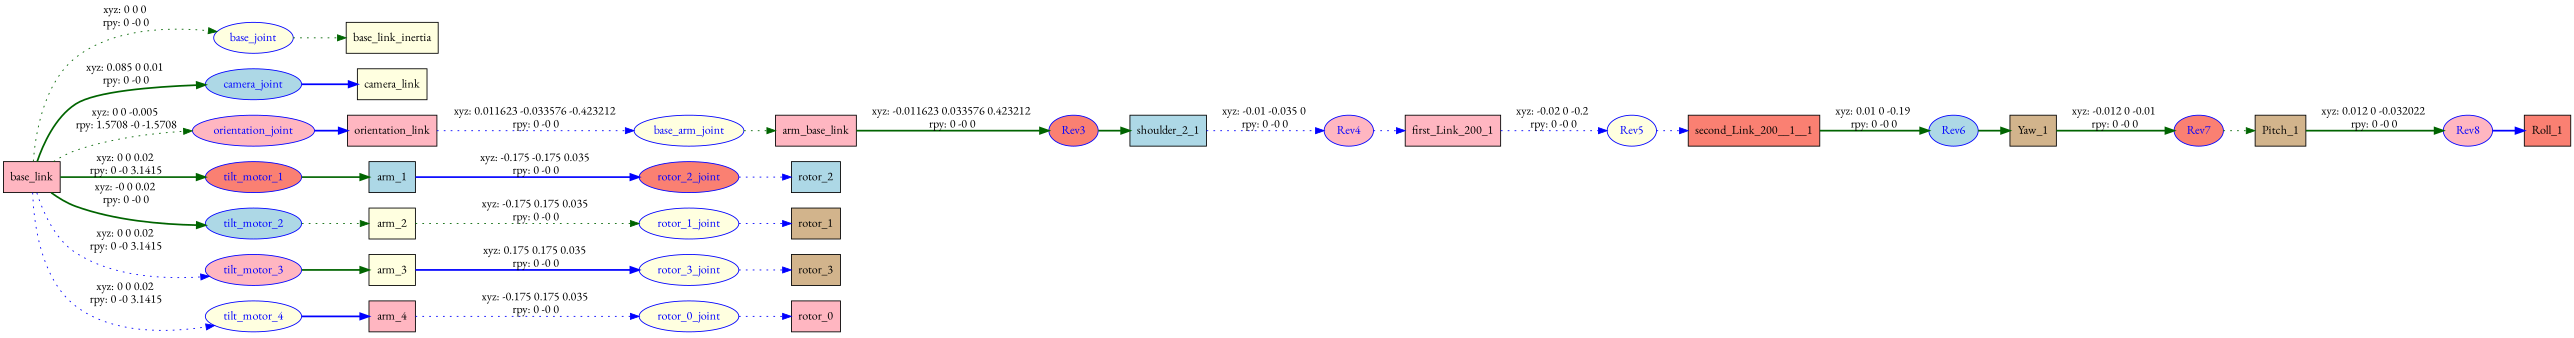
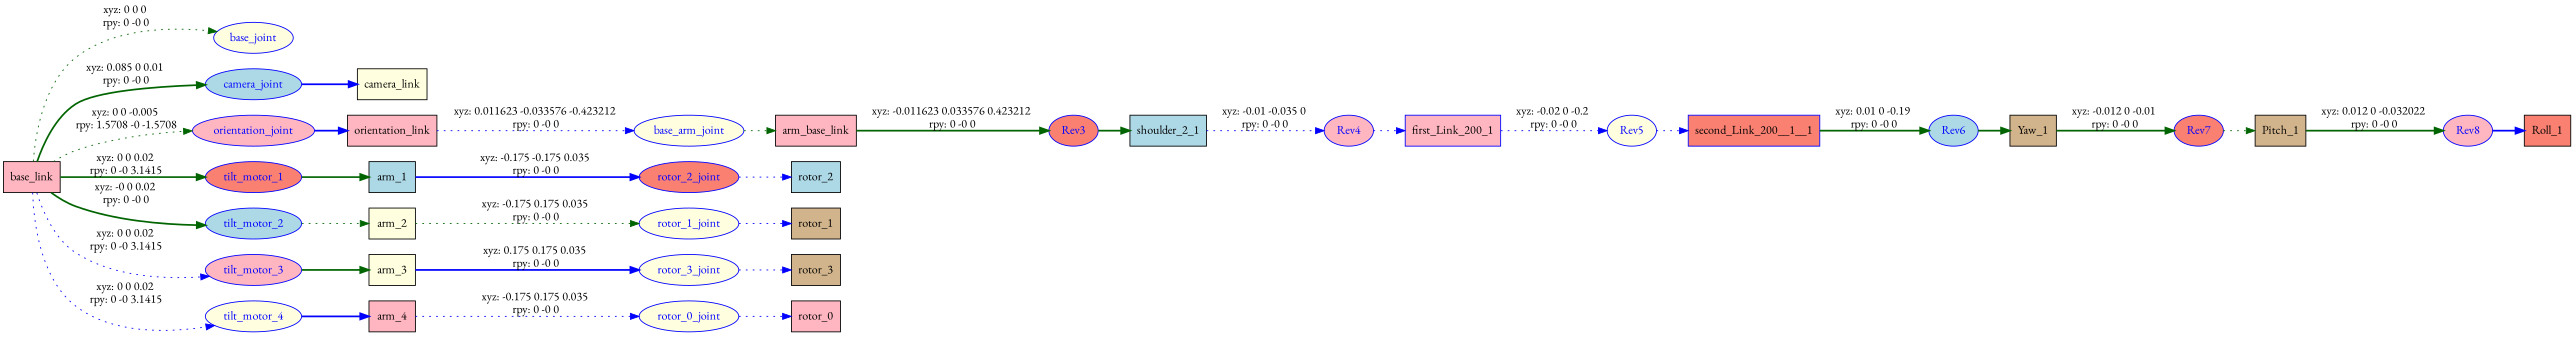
node "base_link_inertia": removed
node "first_Link_200_1": color black -> blue
node "second_Link_200__1__1": color black -> blue
